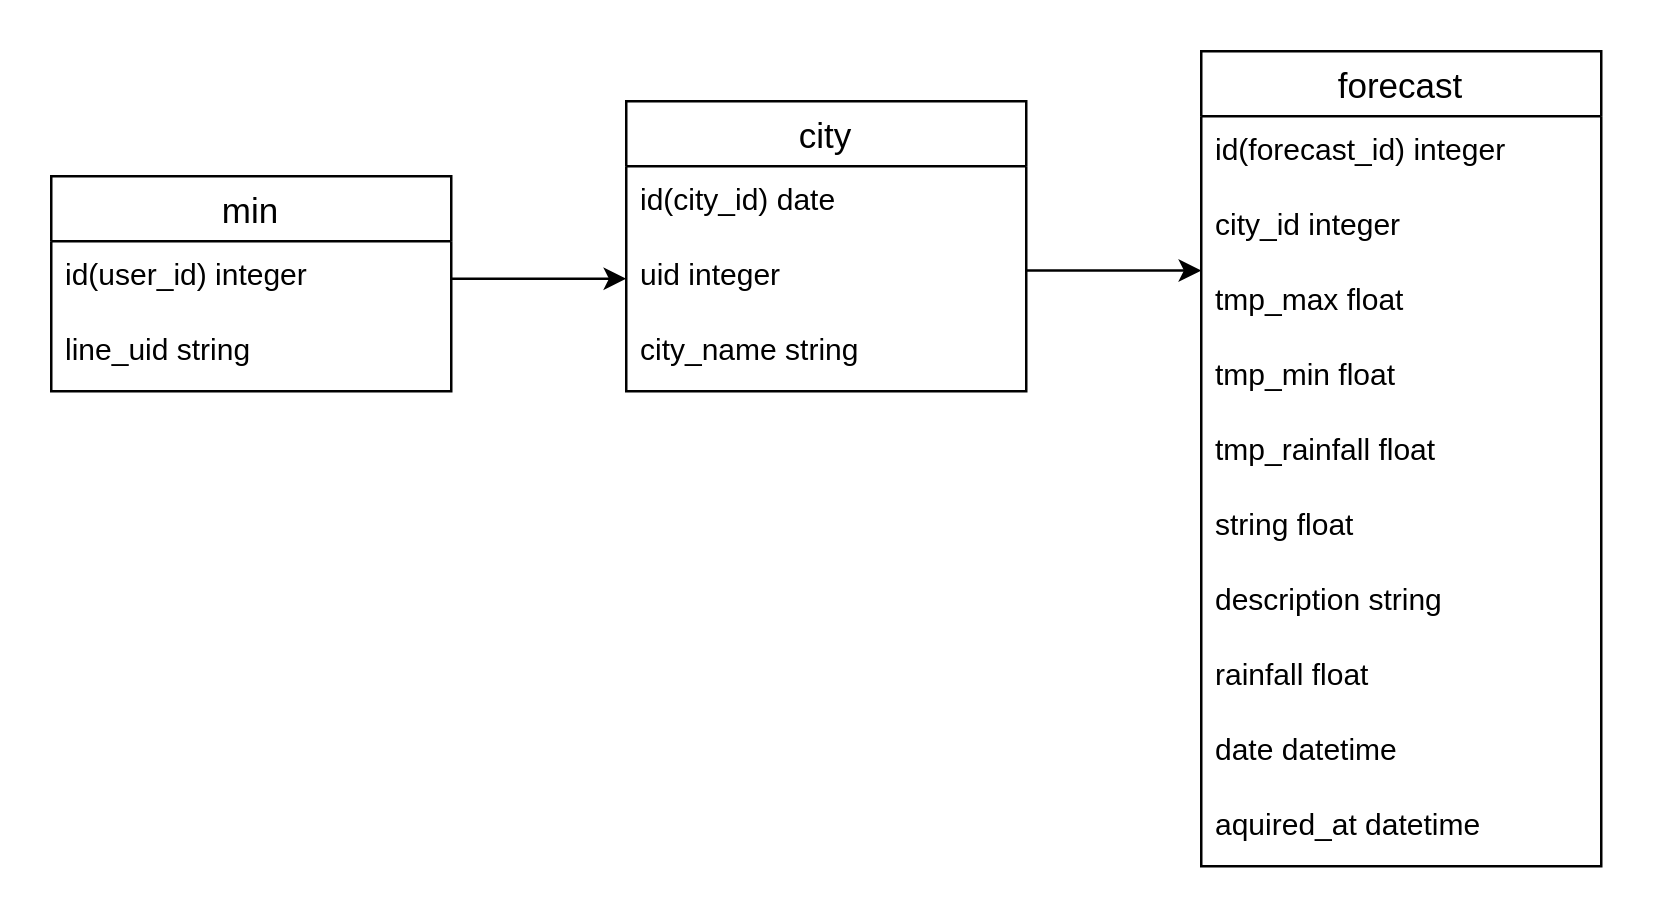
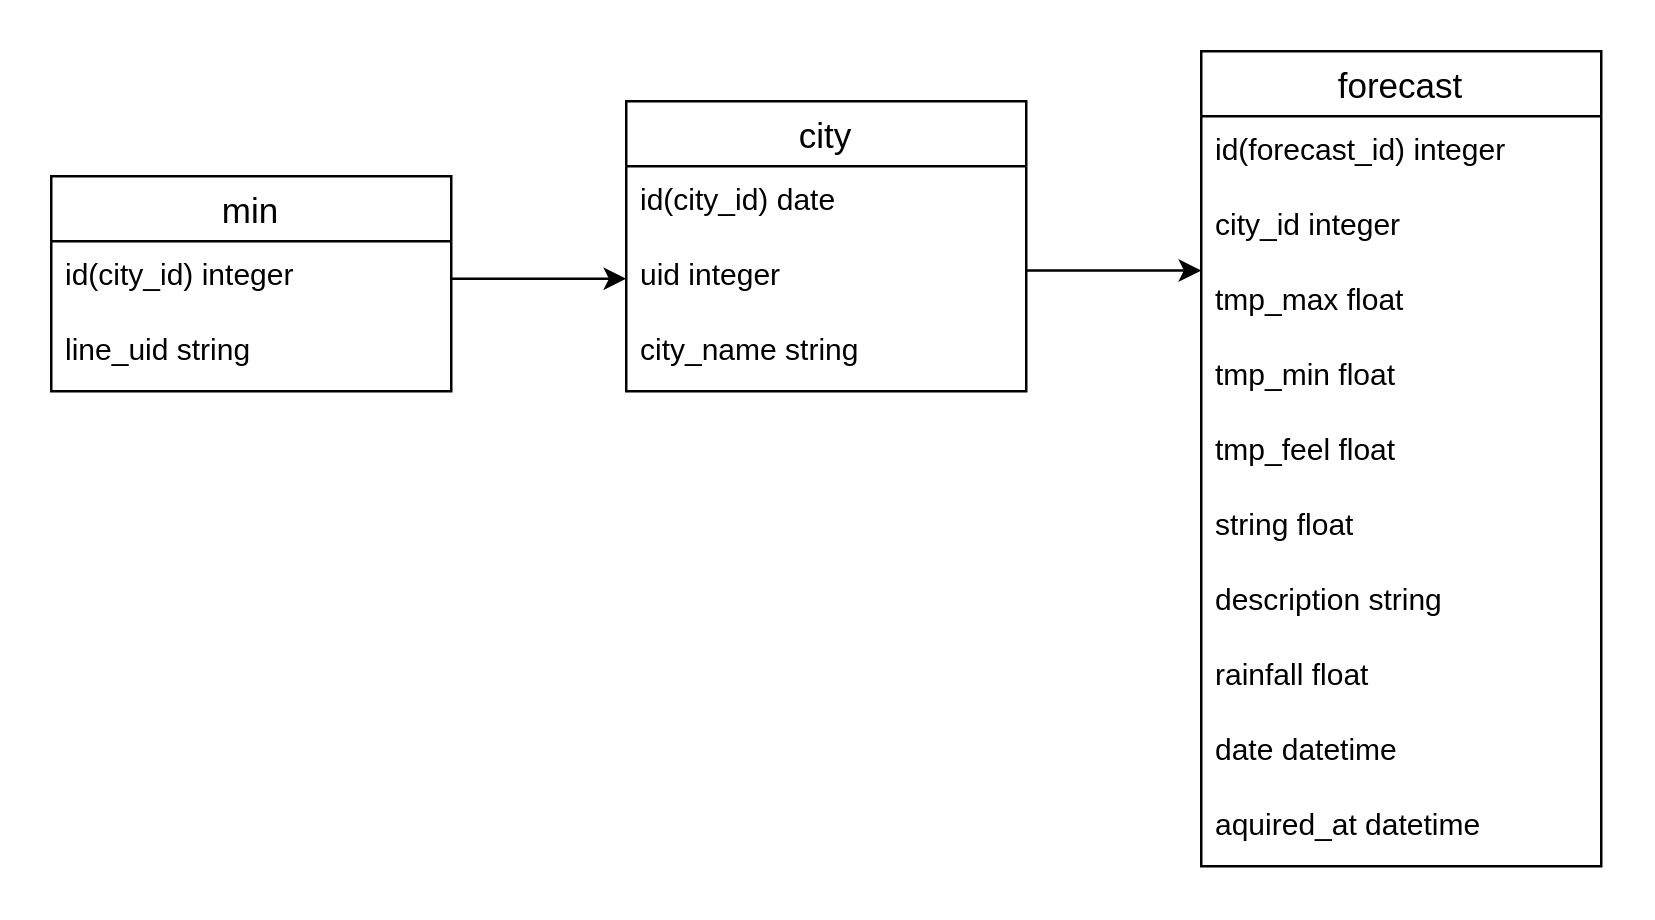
node "id(user_id) integer": label "id(user_id) integer" -> "id(city_id) integer"
node "tmp_rainfall float": label "tmp_rainfall float" -> "tmp_feel float"
